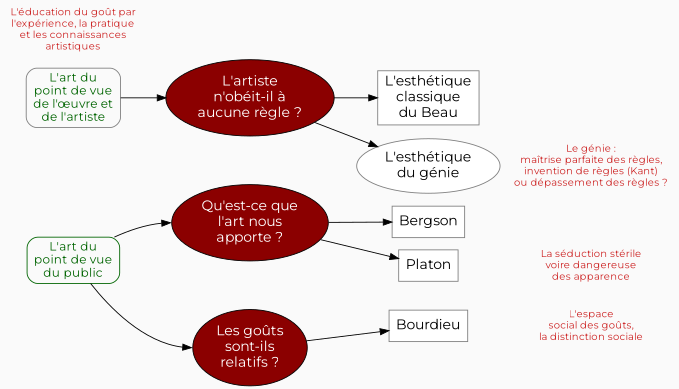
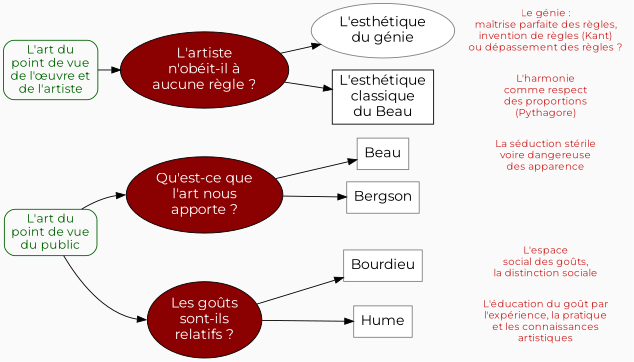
node "L'harmonie comme respect des proportions (Pythagore)": added
node "L'art du point de vue de l'œuvre et de l'artiste": color grey50 -> darkgreen
node "L'esthétique classique du Beau": color grey50 -> black
node "Platon": label "Platon" -> "Beau"
node "Hume": added
